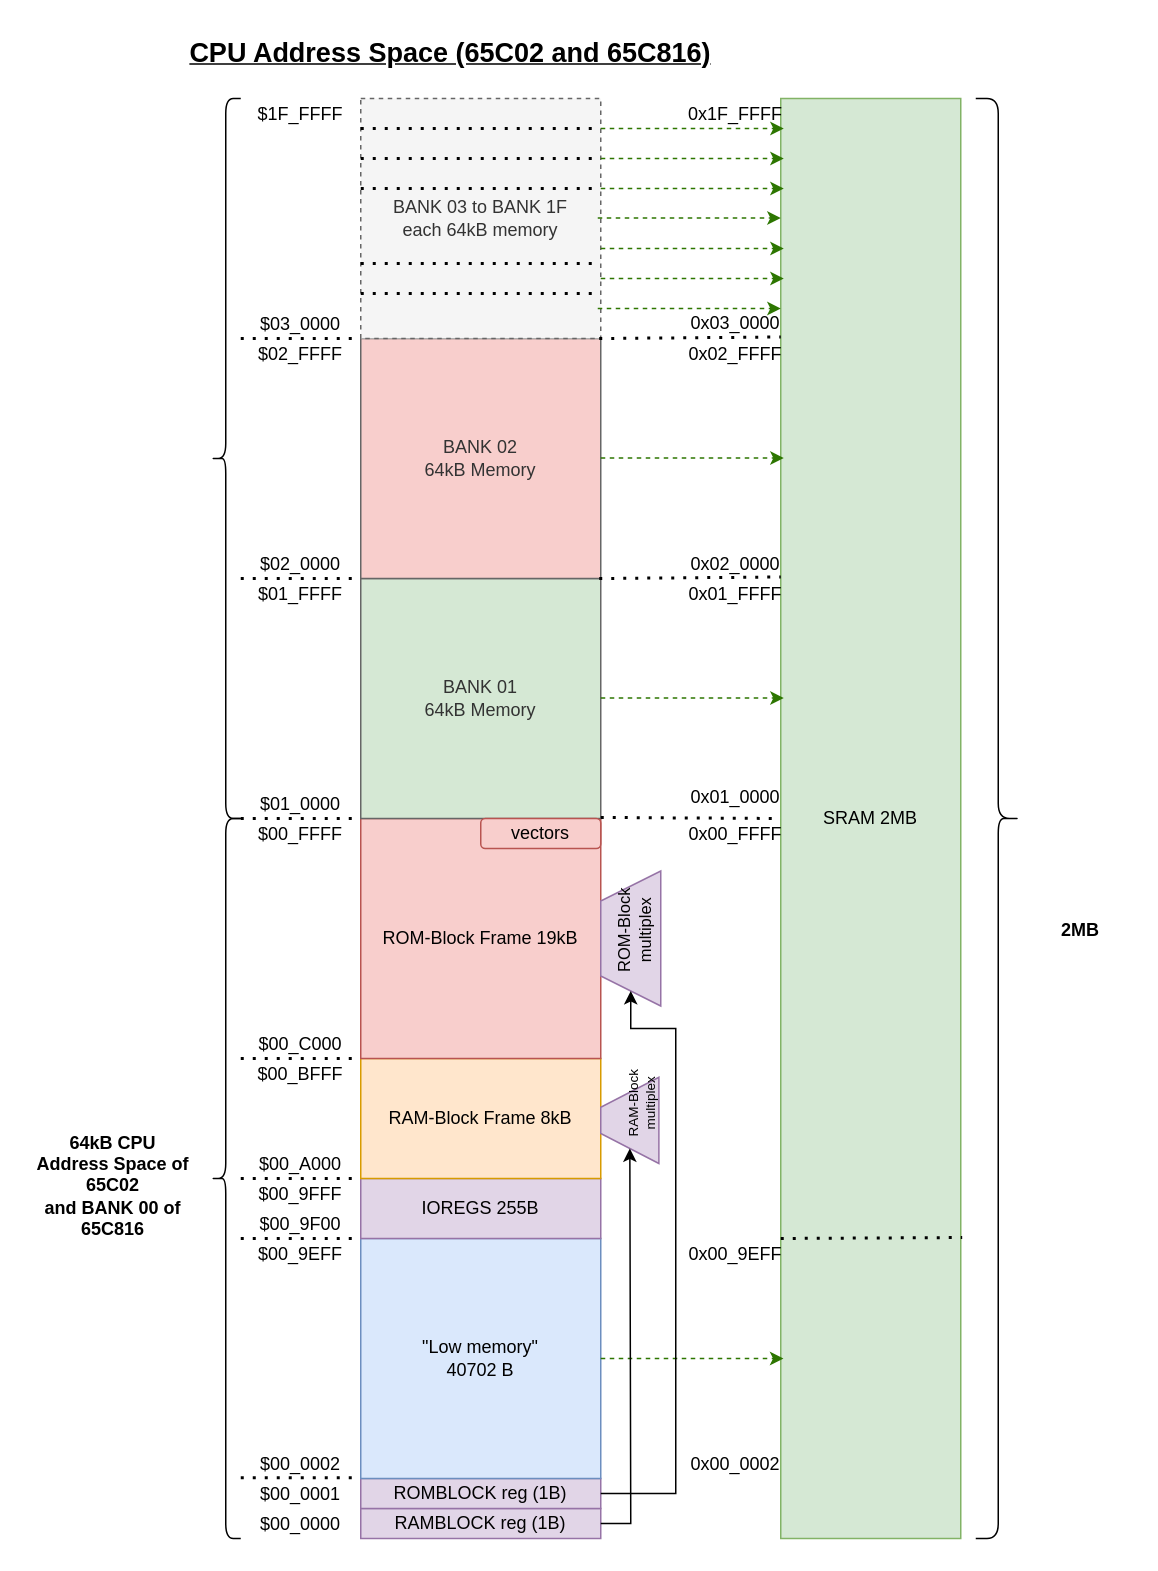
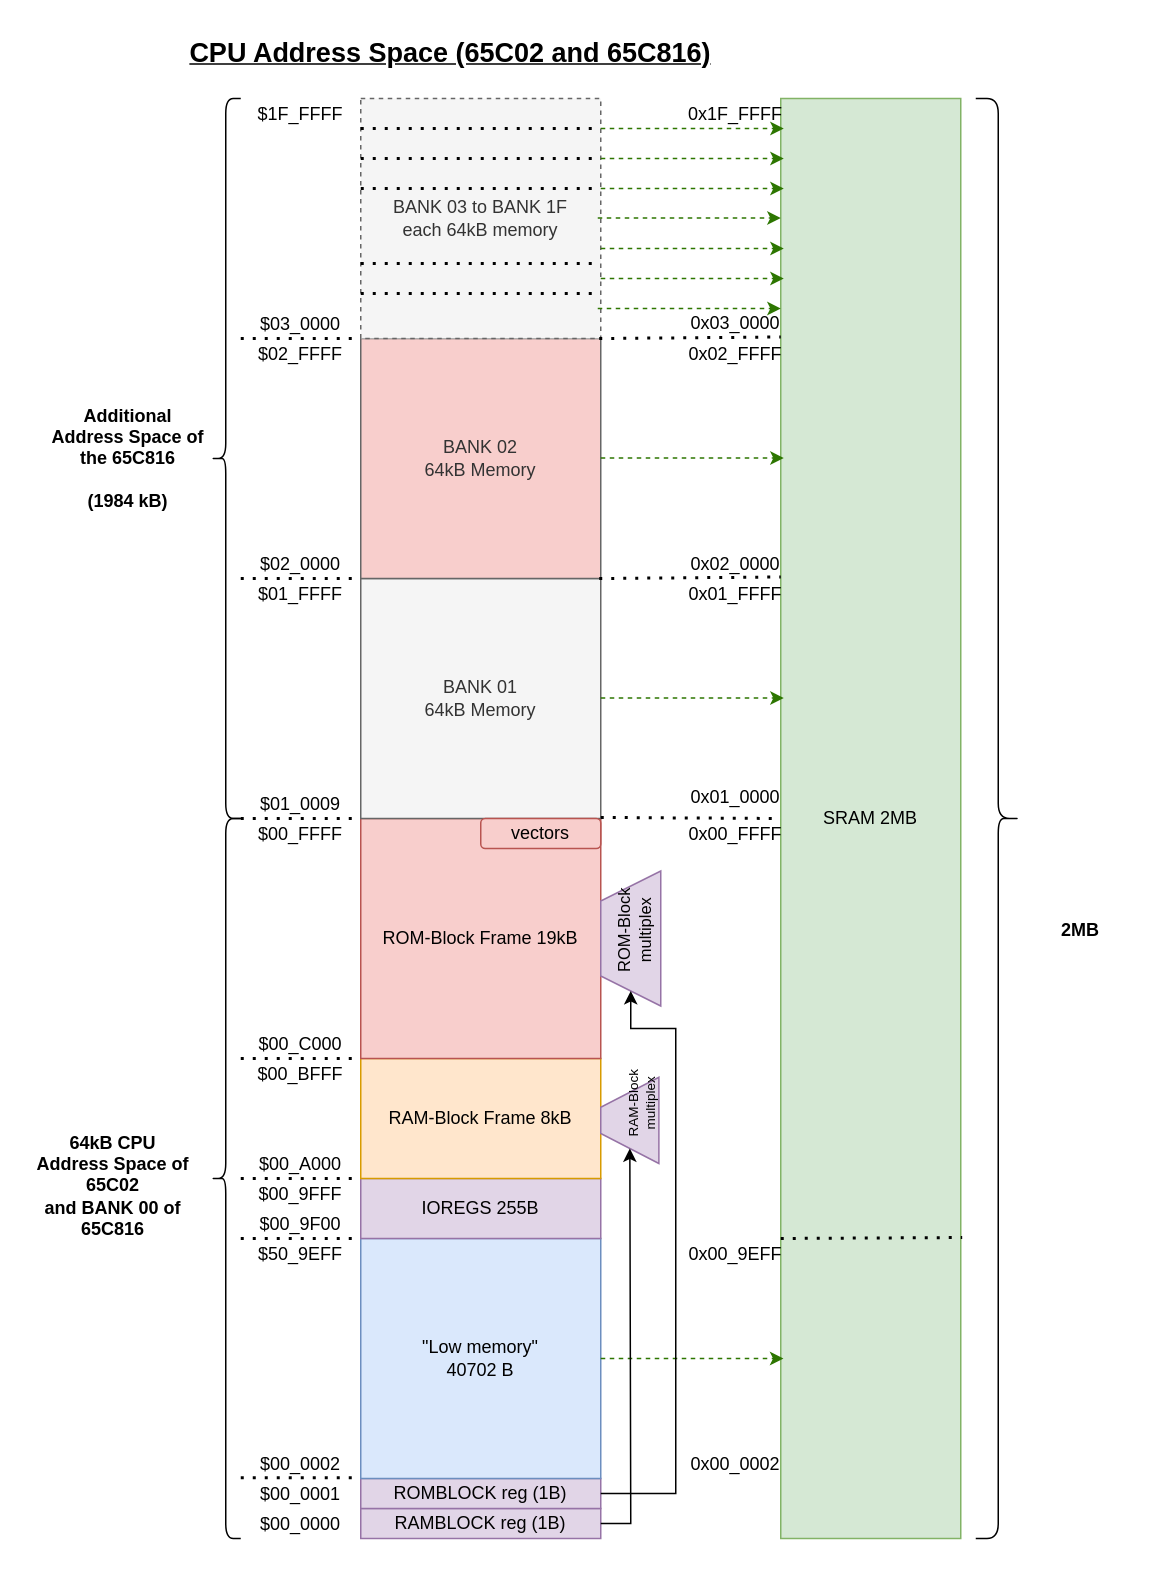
node "Additional Address Space of the 65C816 (1984 kB)": added
node "BANK 01 64kB Memory": fillcolor #d5e8d4 -> #f5f5f5
node "$01_0000": label "$01_0000" -> "$01_0009"
node "$00_9EFF": label "$00_9EFF" -> "$50_9EFF"
